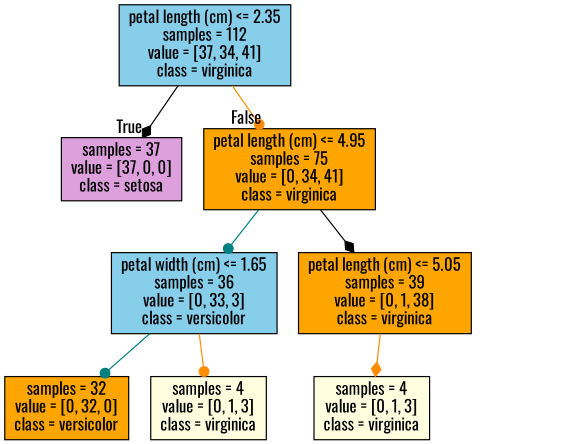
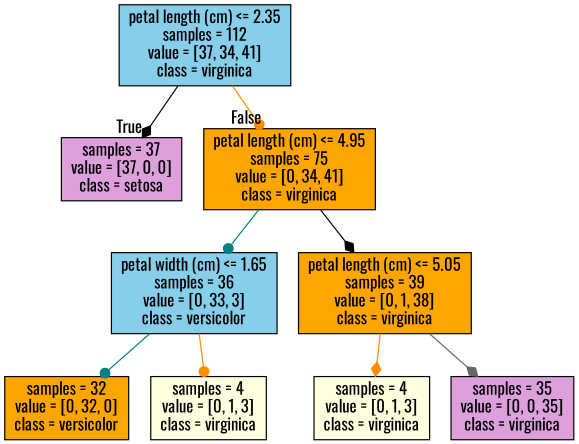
node "samples = 35 value = [0, 0, 35] class = virginica": added
